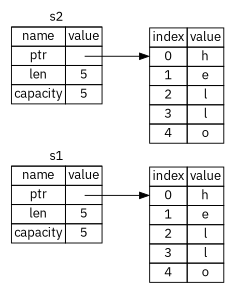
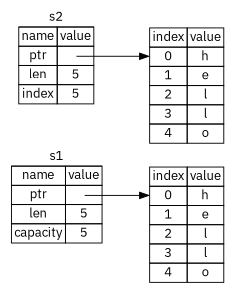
node "s2": text "capacity" -> "index"
